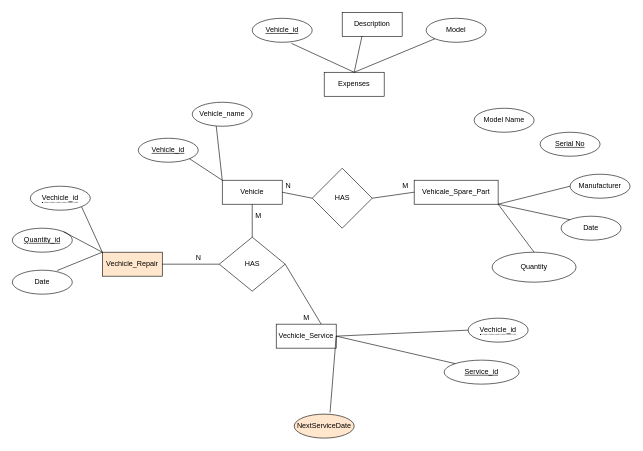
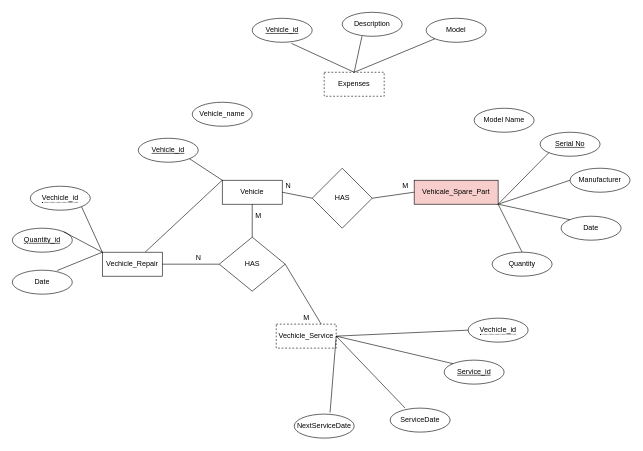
node "Description": shape rectangle -> ellipse
node "Expenses": style solid -> dashed
edge "Vehicle_name" -- "Vehicle": now "Vechicle_Repair" -- "Vehicle"
edge "Serial No" -- "Vehicale_Spare_Part": added
node "Manufacturer": moved (600, 186) -> (600, 180)
node "Vehicale_Spare_Part": fillcolor #ffffff -> #f8cecc
node "Vechicle_Repair": fillcolor #ffe6cc -> #ffffff
node "Quantity": size 84x30 -> 60x24
node "Vechicle_Service": style solid -> dashed
node "Service_id": size 75x24 -> 60x24
edge "Vechicle_Service" -- "ServiceDate": added
node "ServiceDate": added
node "NextServiceDate": fillcolor #ffe6cc -> #ffffff
